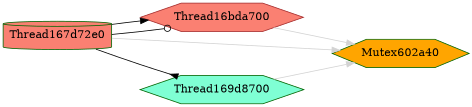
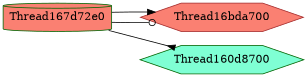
node "Mutex602a40": removed
node "Thread169d8700": label "Thread169d8700" -> "Thread160d8700"
